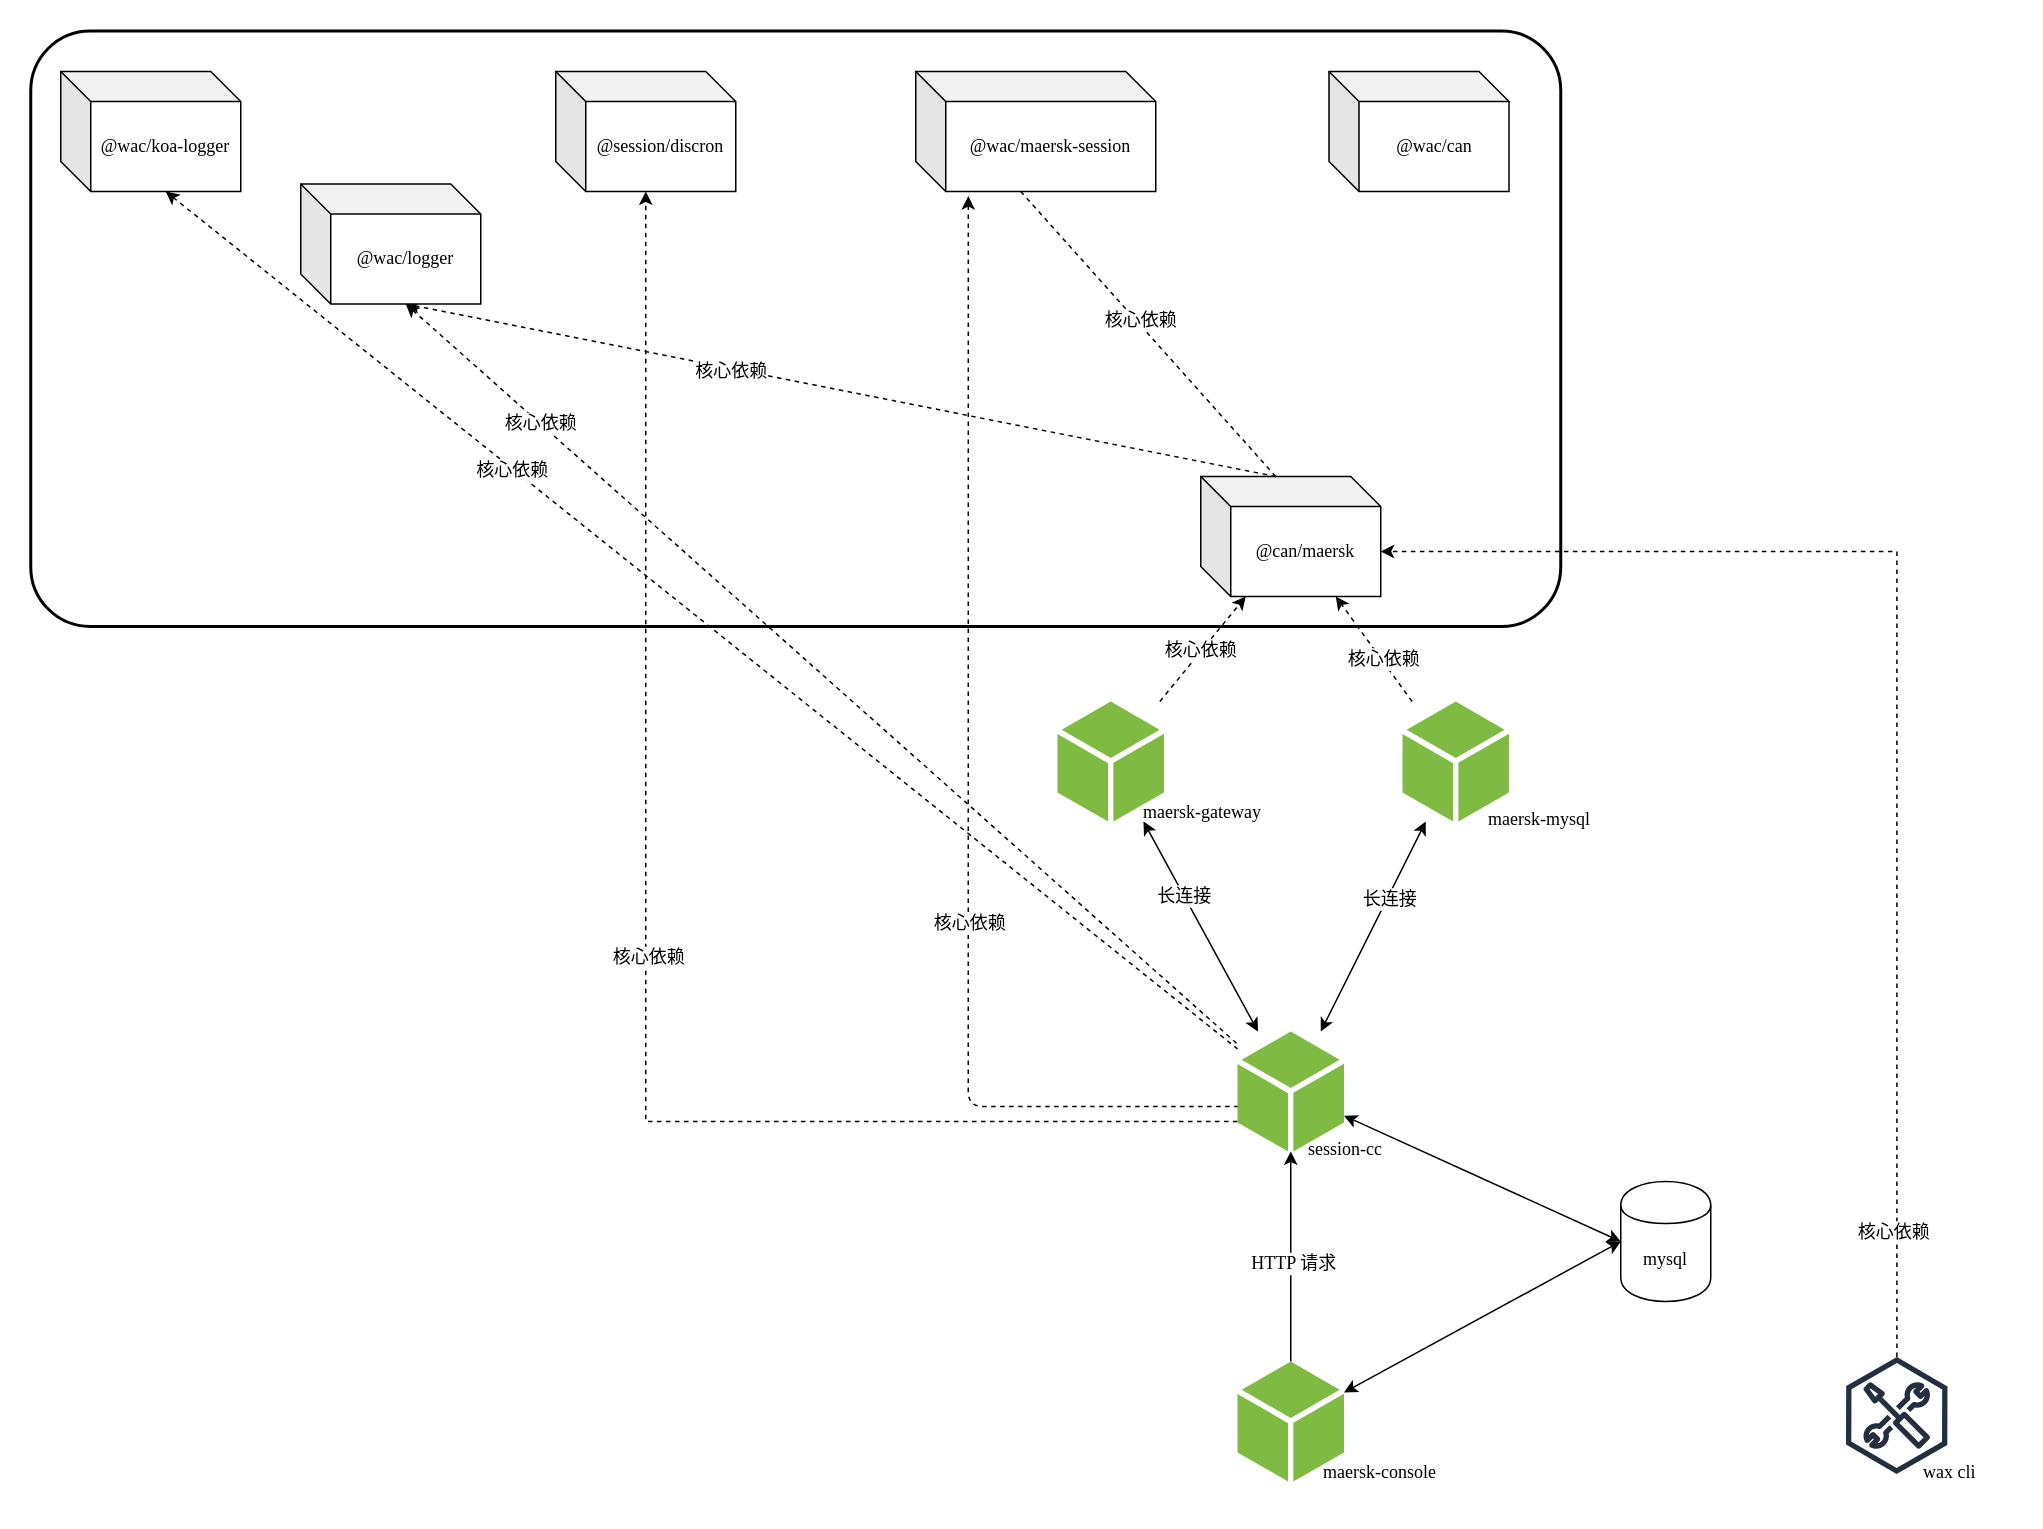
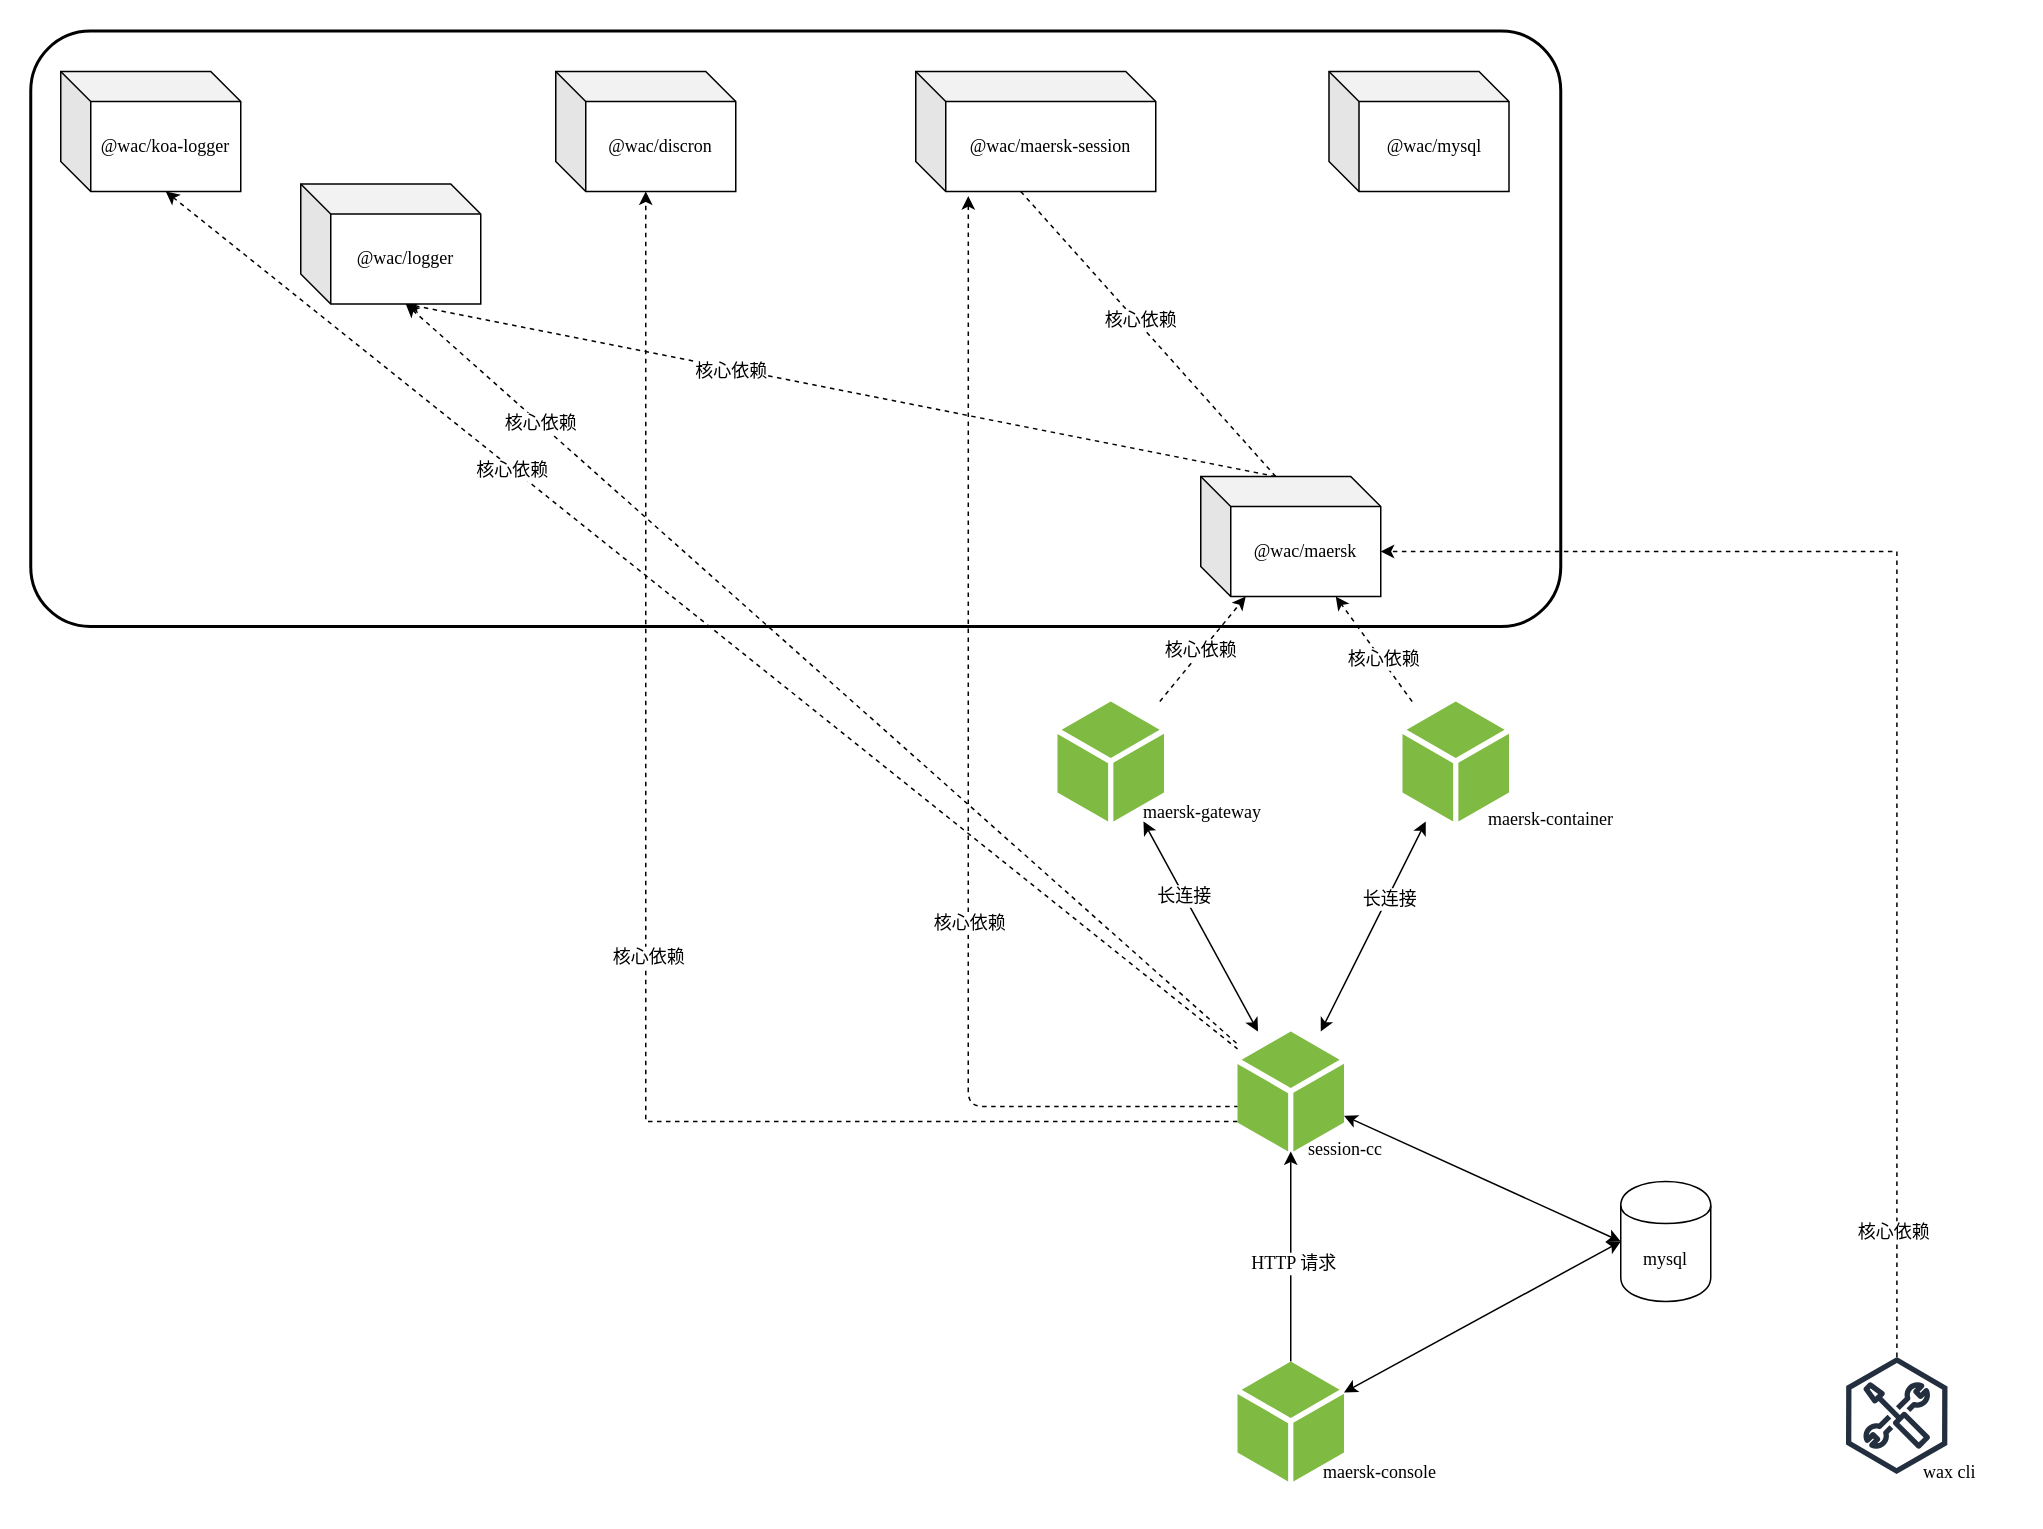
node "@session/discron": label "@session/discron" -> "@wac/discron"
node "@wac/can": label "@wac/can" -> "@wac/mysql"
node "@can/maersk": label "@can/maersk" -> "@wac/maersk"
node "maersk-mysql": label "maersk-mysql" -> "maersk-container"
